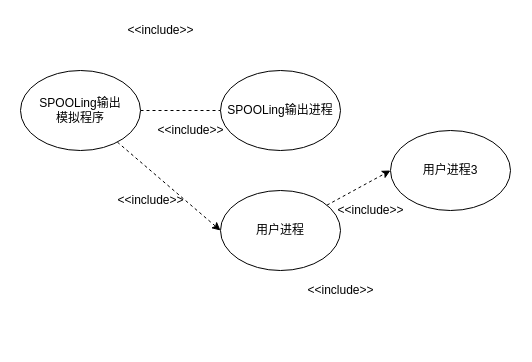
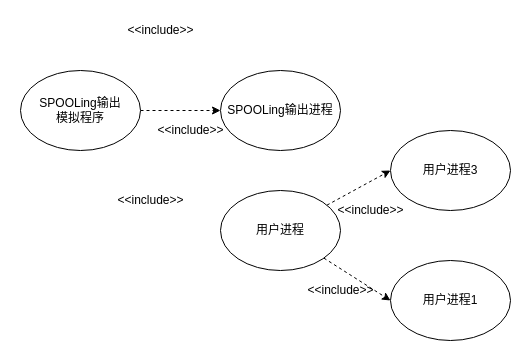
edge "SPOOLing输出 模拟程序" -- "SPOOLing输出进程": arrowhead none -> classic
edge "SPOOLing输出 模拟程序" -> "用户进程": removed
edge "用户进程" -> "用户进程1": added
node "用户进程1": added
